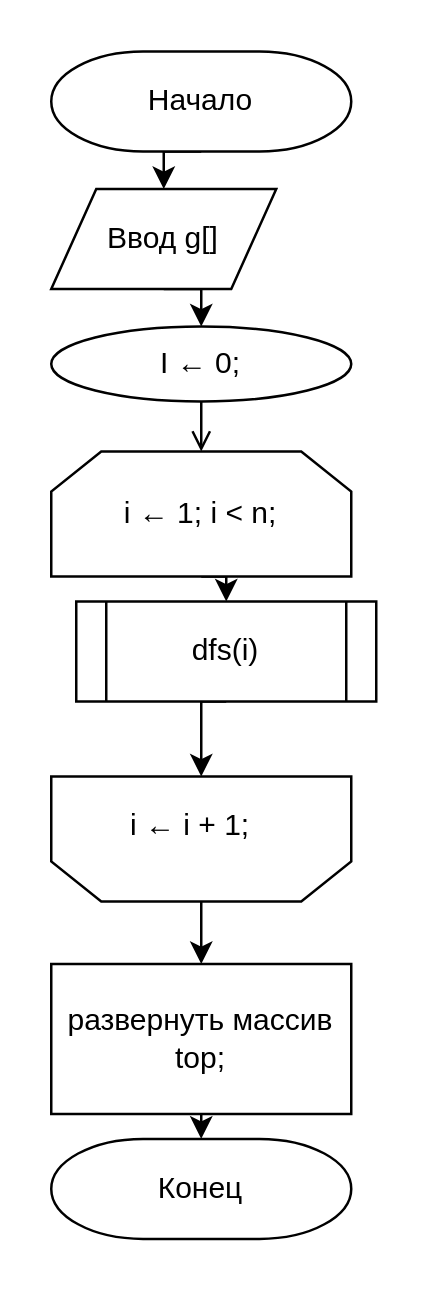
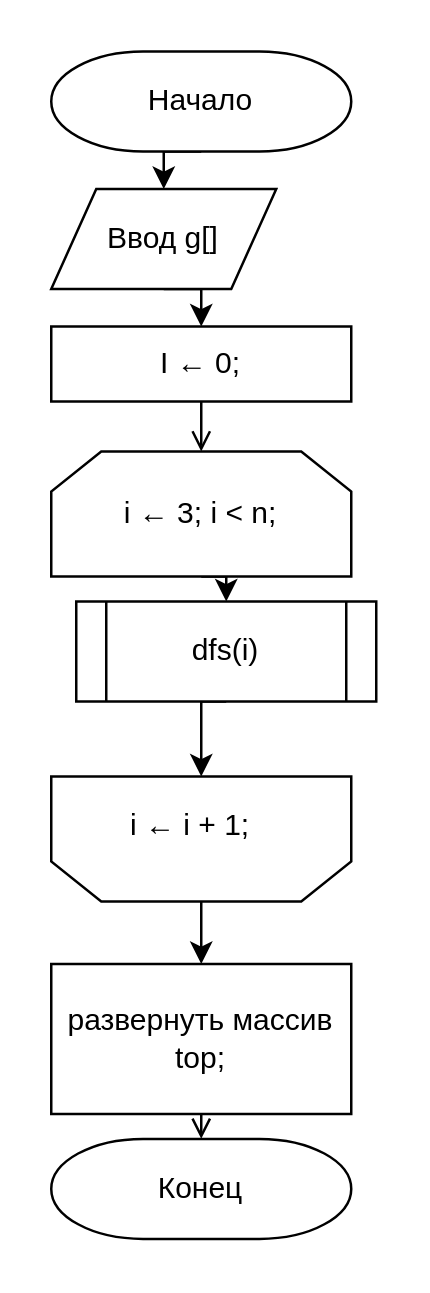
node "I ← 0;": shape ellipse -> rectangle
node "i ← 1; i < n;": label "i ← 1; i < n;" -> "i ← 3; i < n;"
edge "развернуть массив top;" -> "Конец": arrowhead classic -> open
